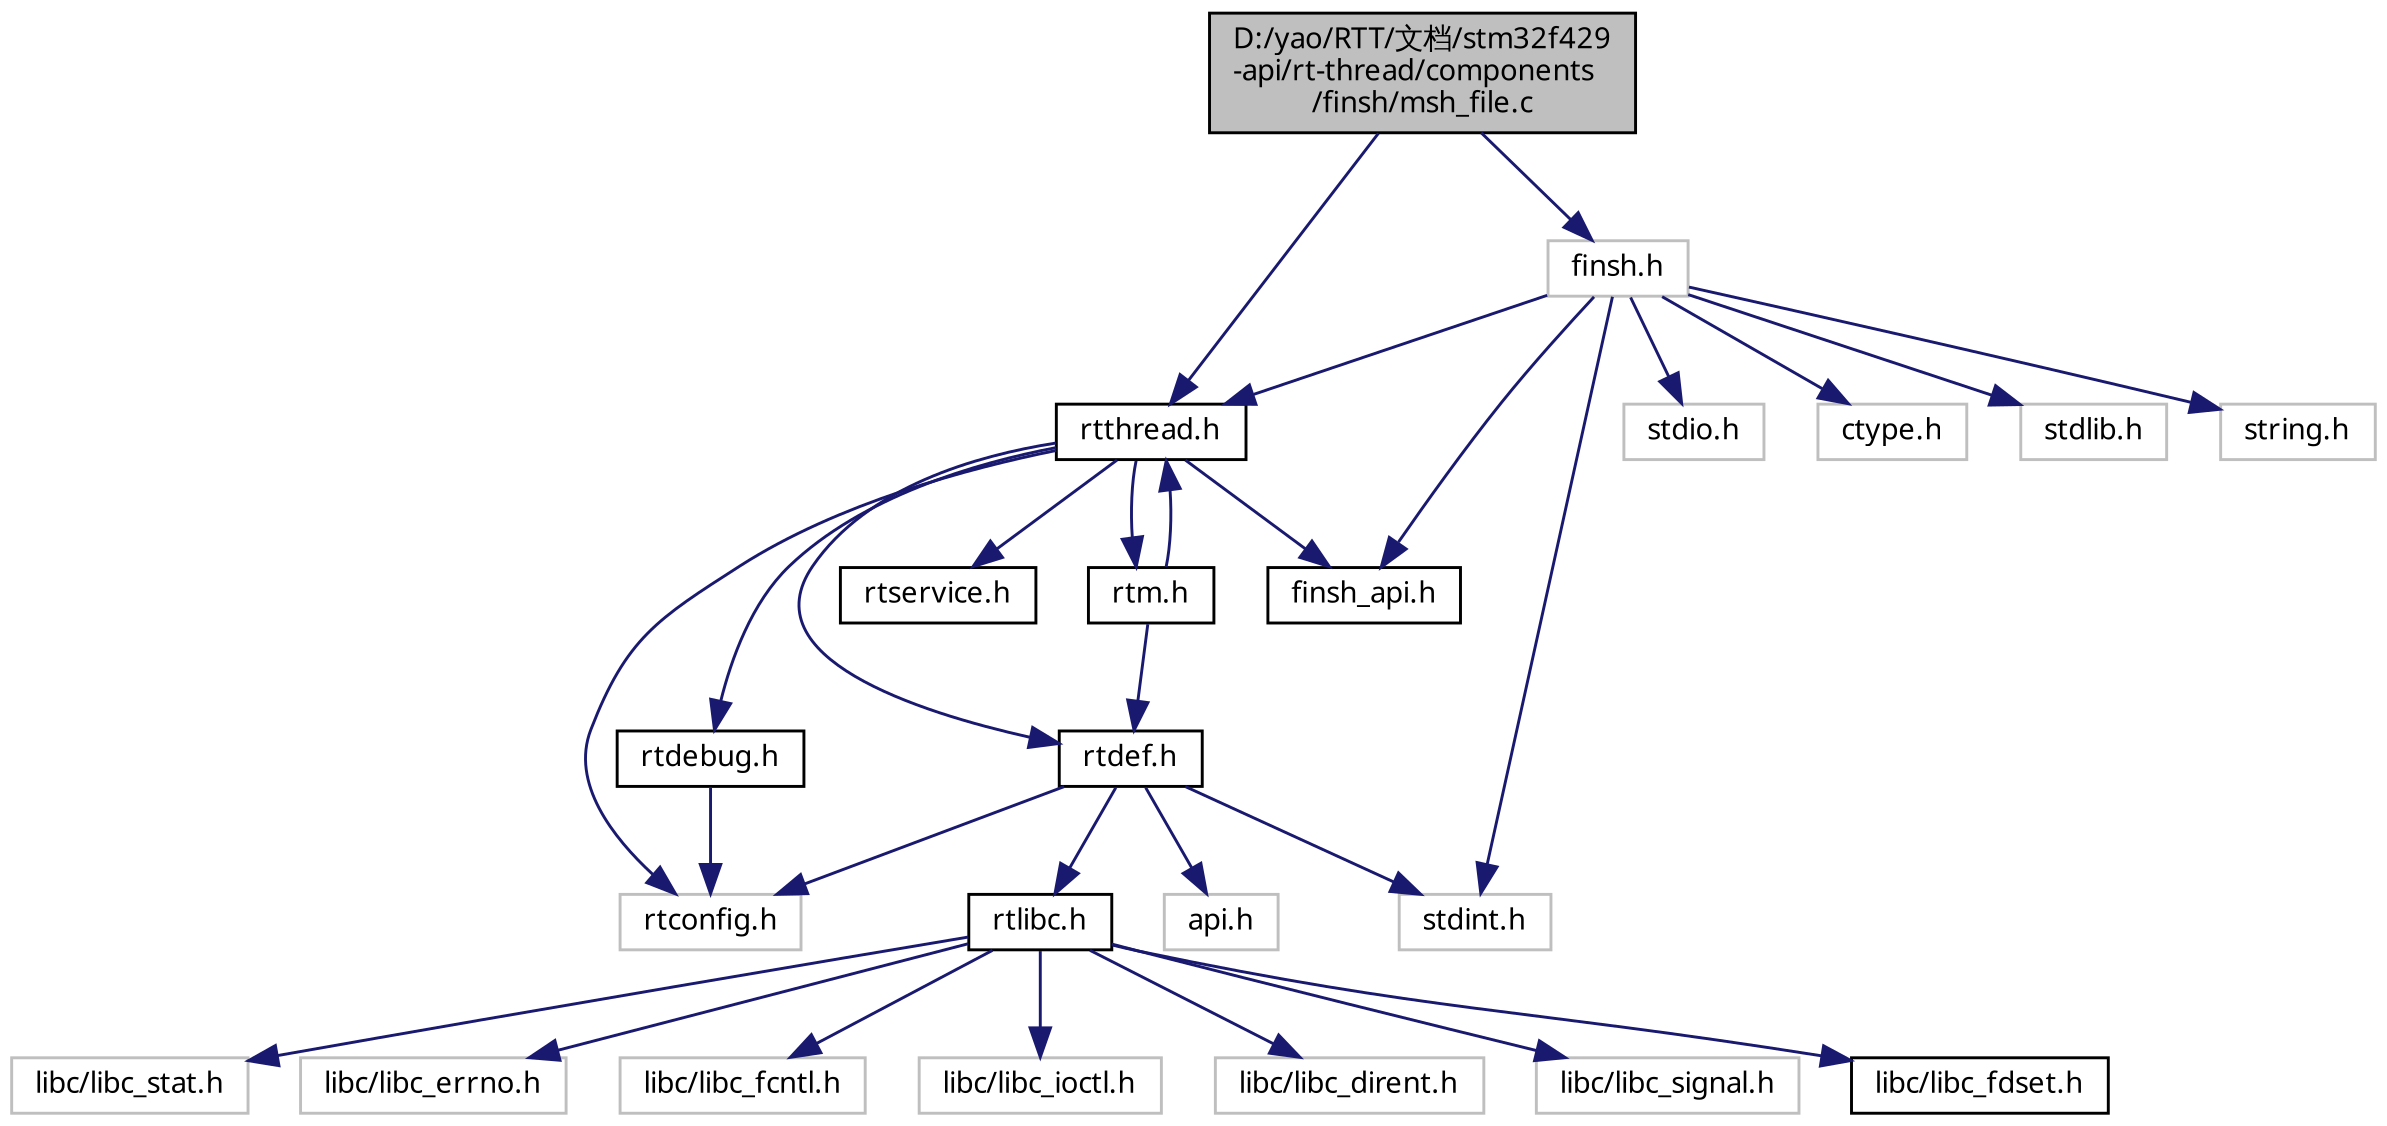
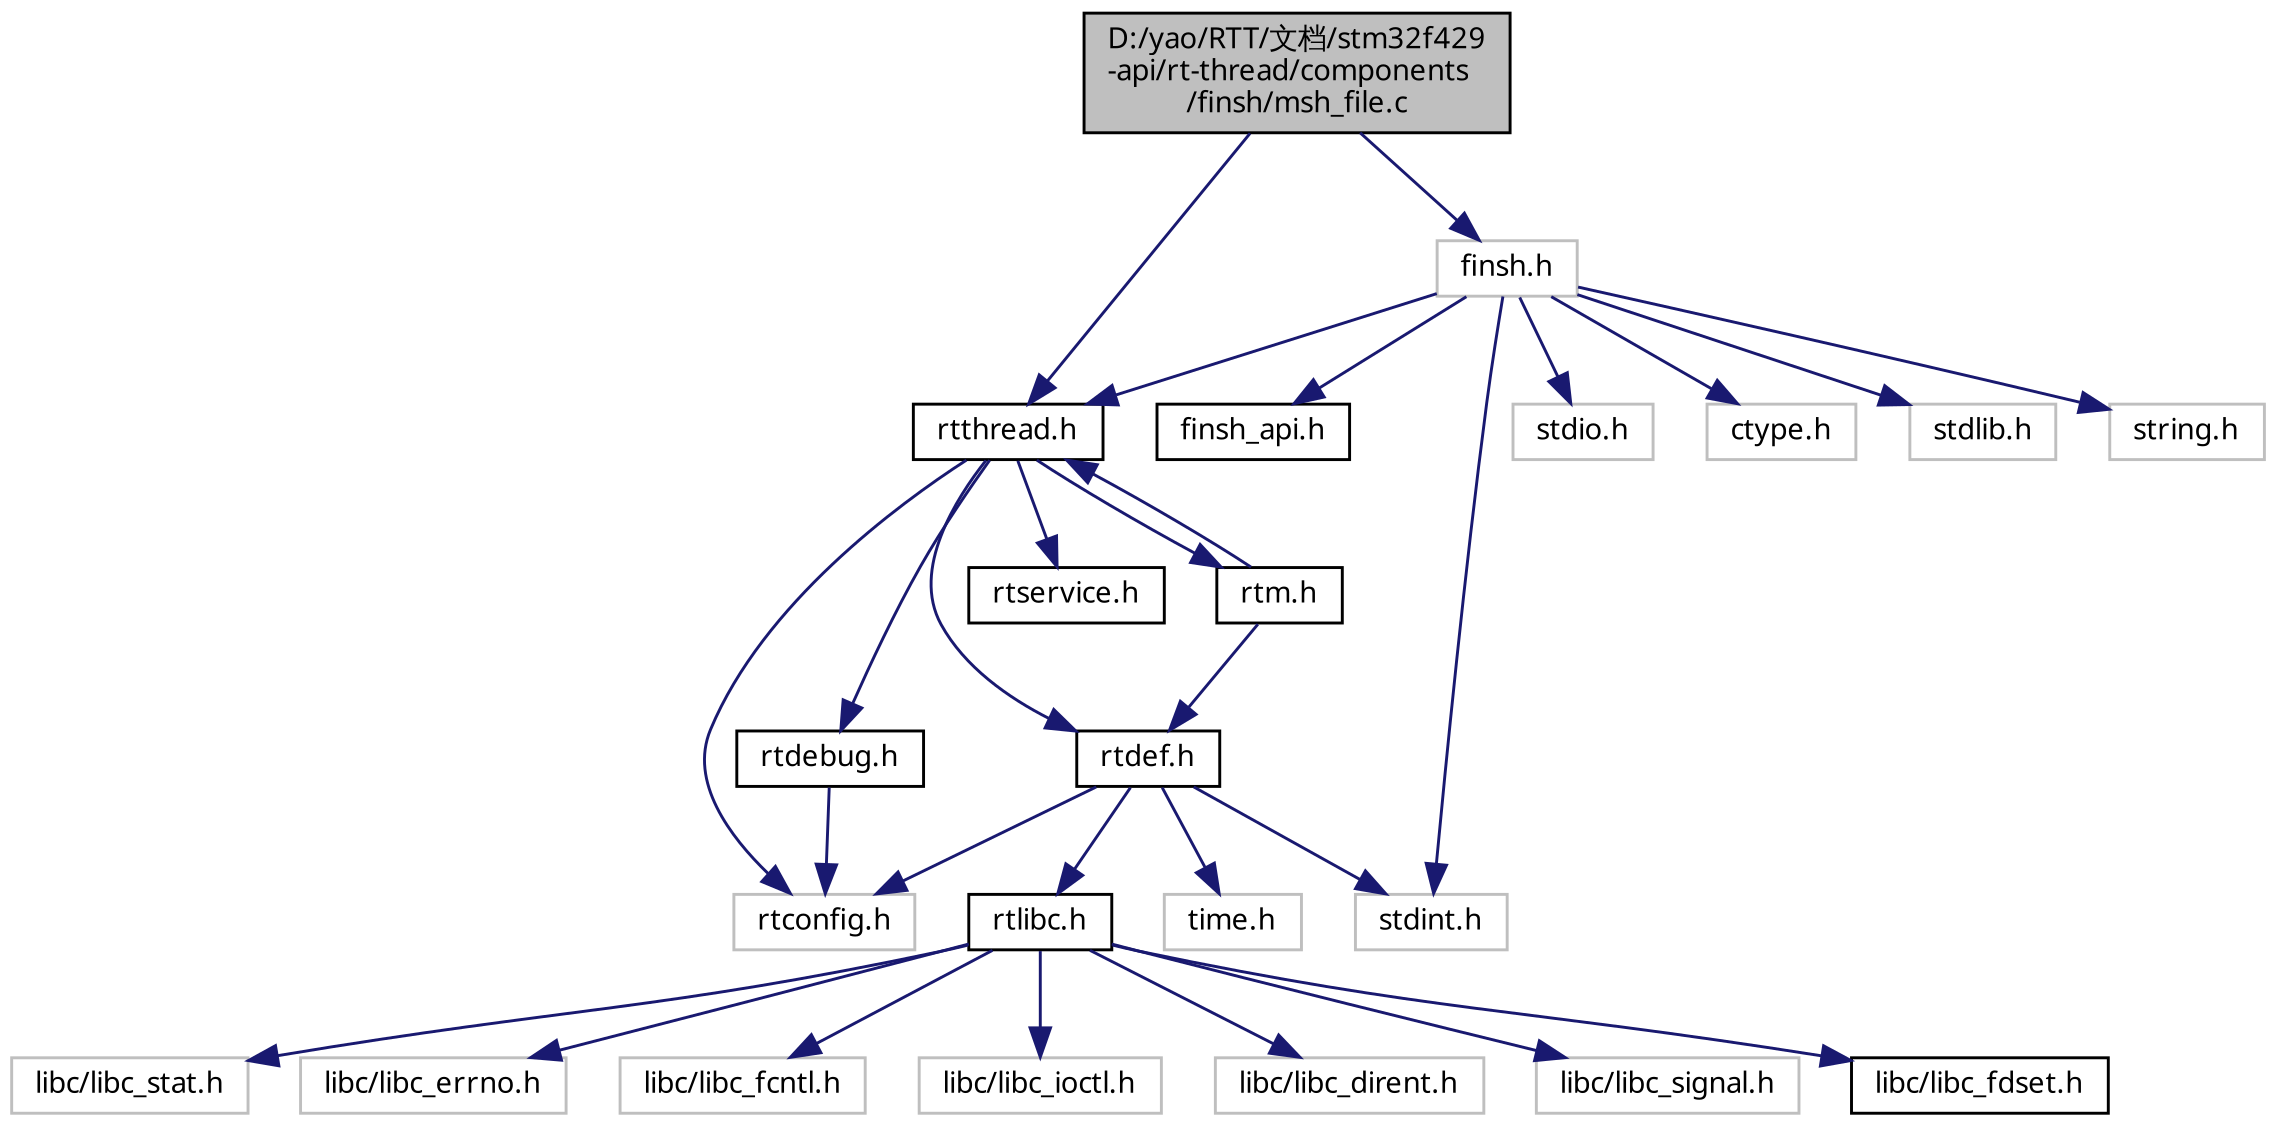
edge "rtthread.h" -> "finsh_api.h": removed
node "api.h": label "api.h" -> "time.h"
